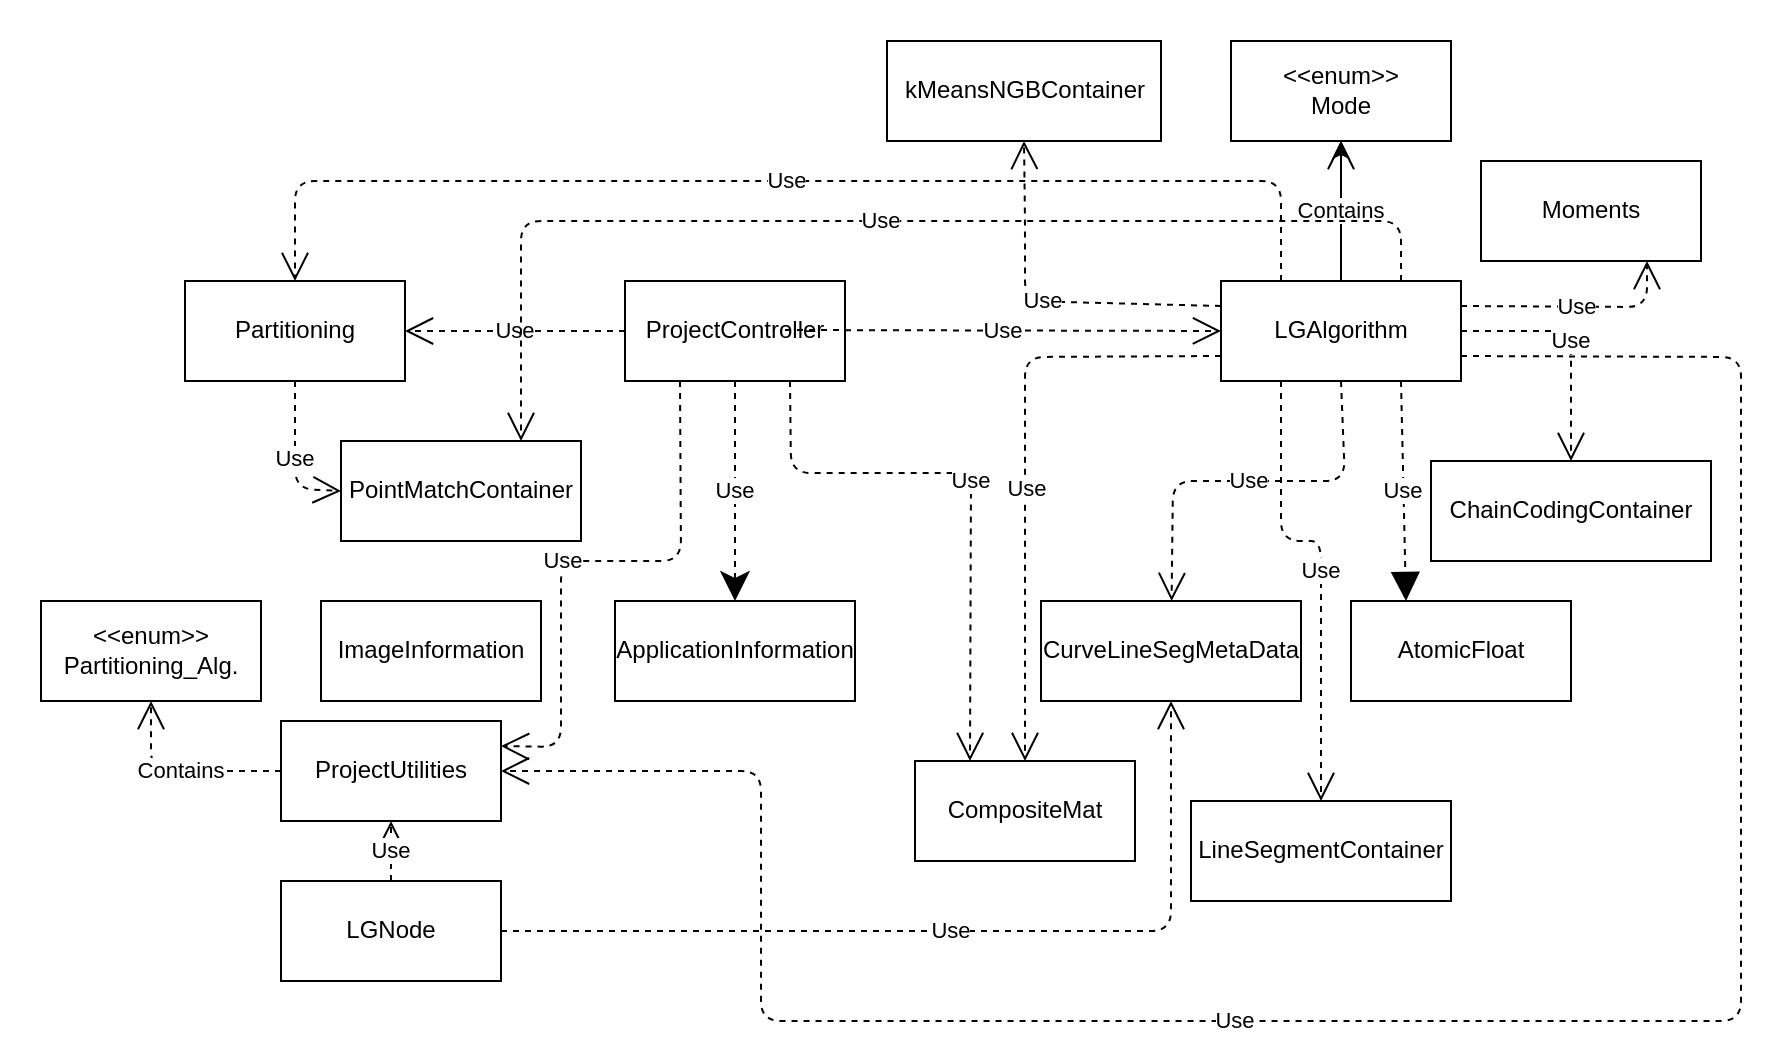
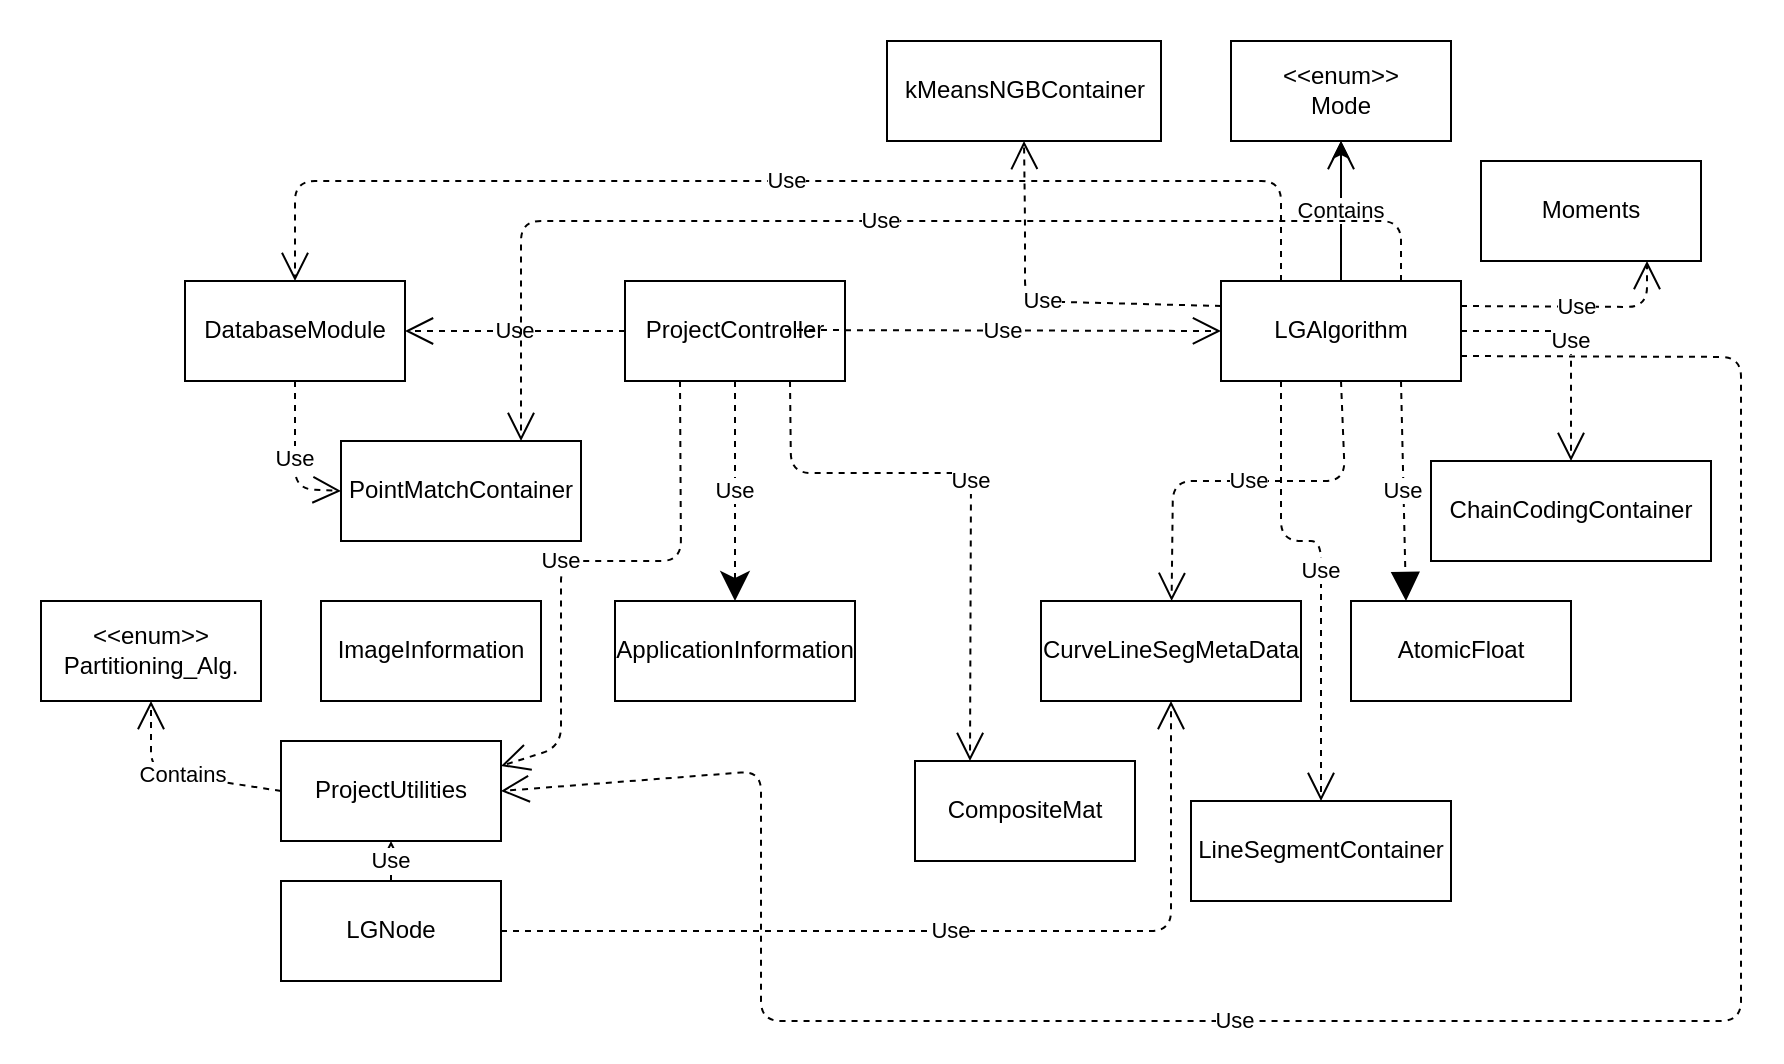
node "Partitioning": label "Partitioning" -> "DatabaseModule"
edge "LGAlgorithm" -> "CompositeMat": removed, label "Use"
node "ProjectUtilities": moved (391, 771) -> (391, 791)
